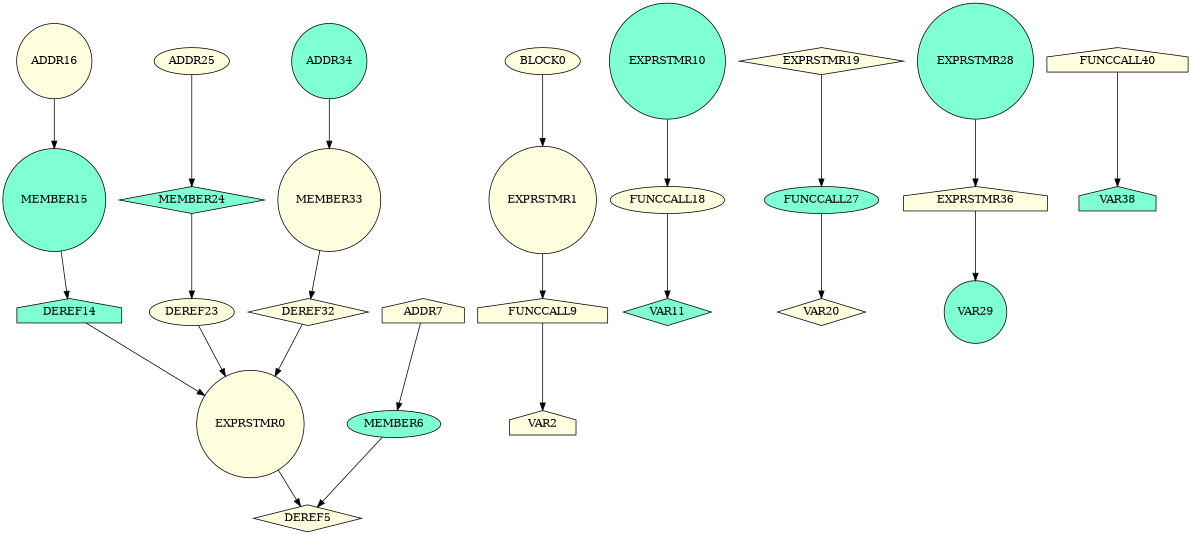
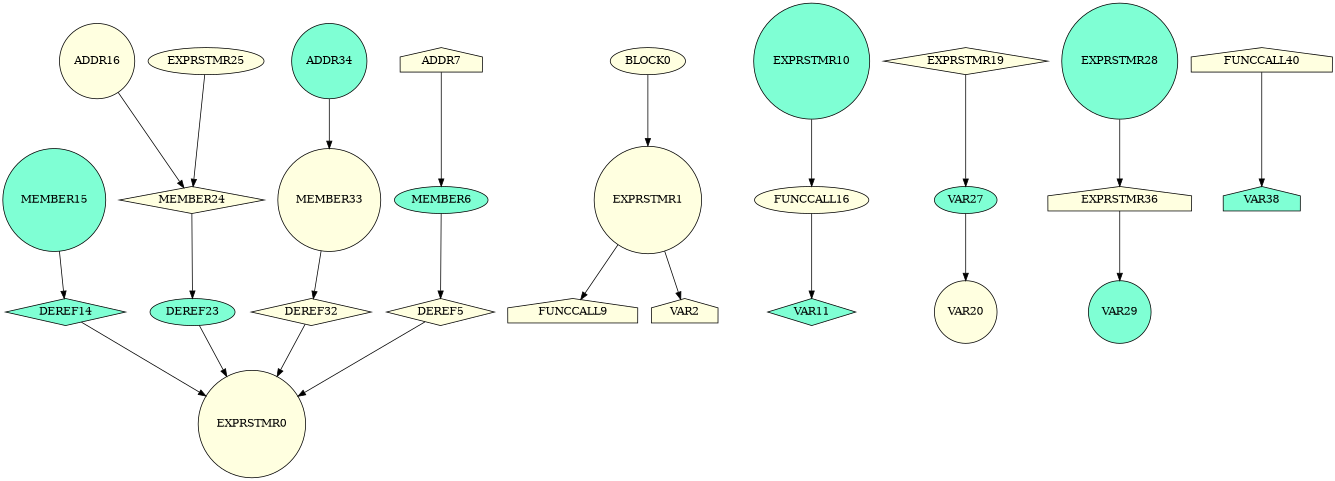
node "ADDR25": label "ADDR25" -> "EXPRSTMR25"
edge "ADDR16" -> "MEMBER15": now "ADDR16" -> "MEMBER24"
node "MEMBER24": fillcolor aquamarine -> lightyellow
node "FUNCCALL18": label "FUNCCALL18" -> "FUNCCALL16"
node "FUNCCALL27": label "FUNCCALL27" -> "VAR27"
node "DEREF14": shape house -> diamond
node "DEREF23": fillcolor lightyellow -> aquamarine
node "VAR20": shape diamond -> circle
edge "FUNCCALL9" -> "VAR2": now "EXPRSTMR1" -> "VAR2"
edge "EXPRSTMR0" -> "DEREF5": reversed
